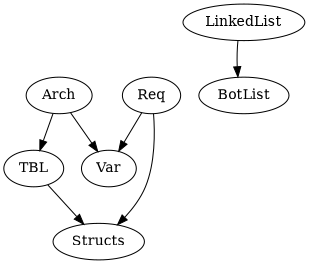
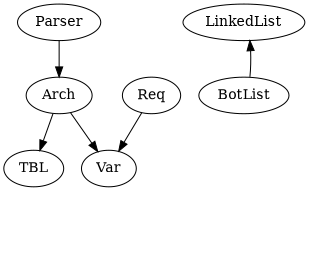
node "Parser": added
edge "LinkedList" -> "BotList": reversed
node "Structs": removed
